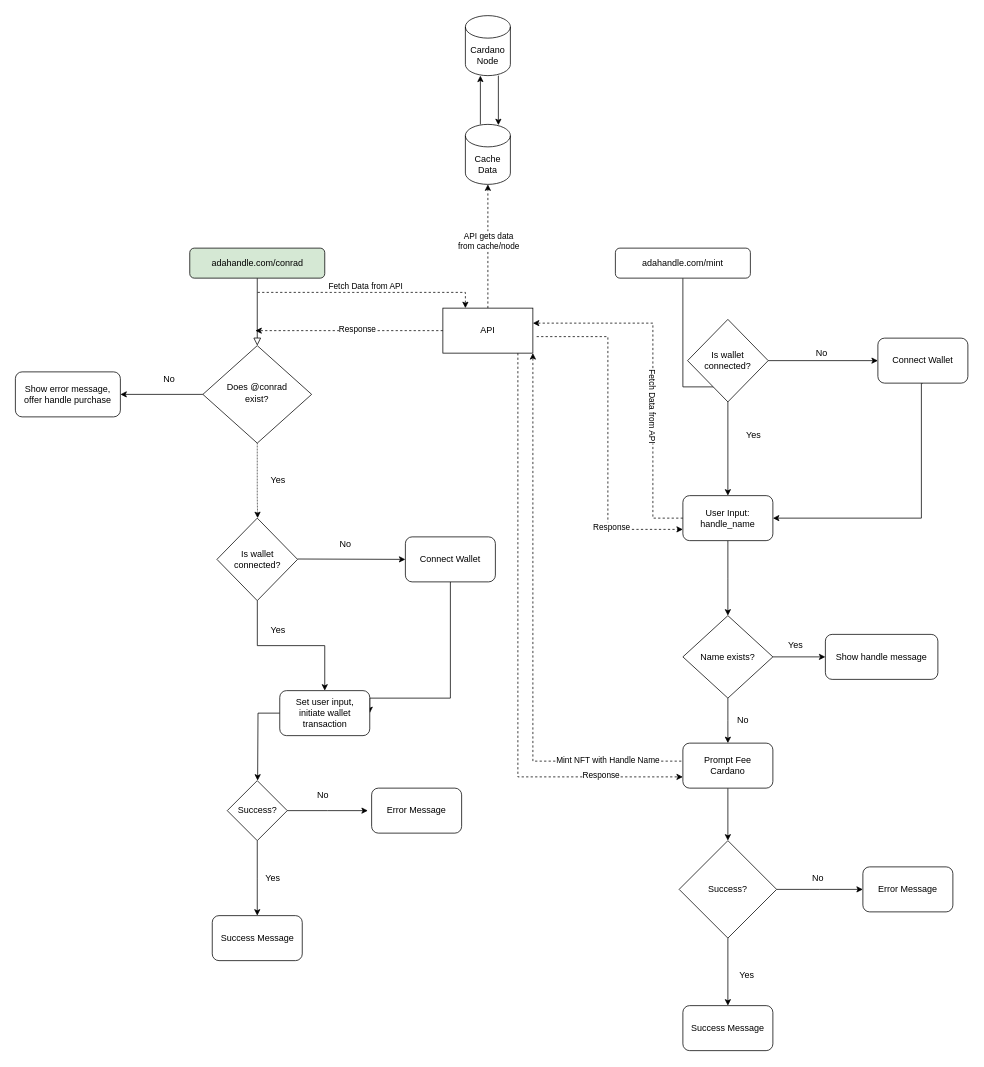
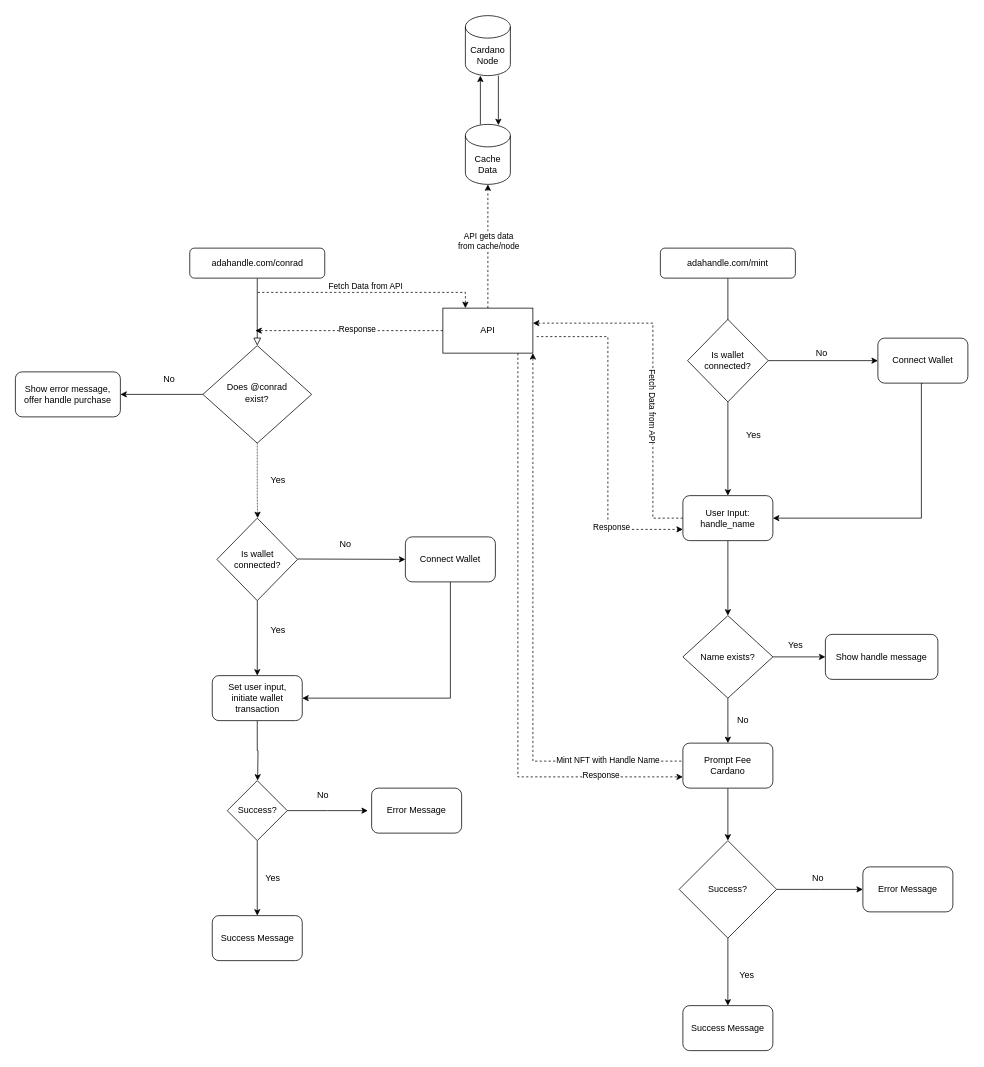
node "adahandle.com/conrad": fillcolor #d5e8d4 -> #ffffff
node "adahandle.com/mint": moved (683, 263) -> (728, 263)
node "Set user input, initiate wallet transaction": moved (325, 713) -> (257, 698)
